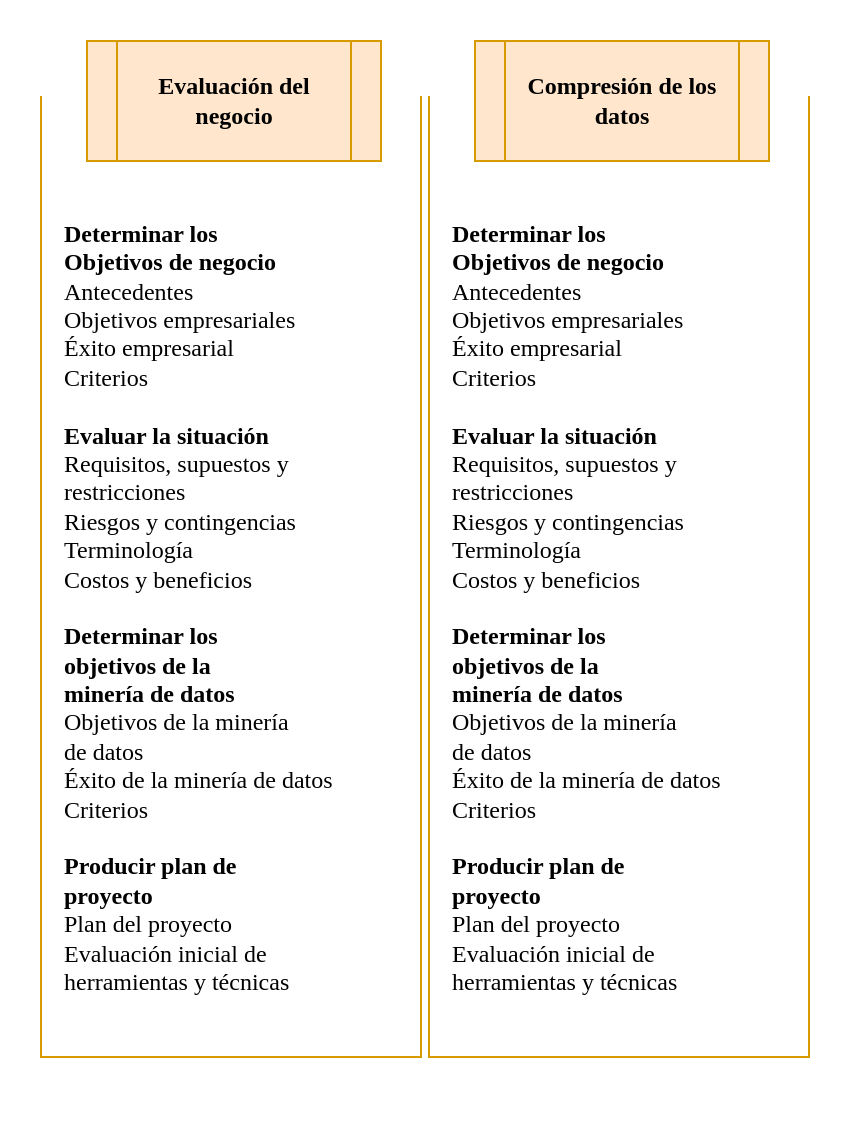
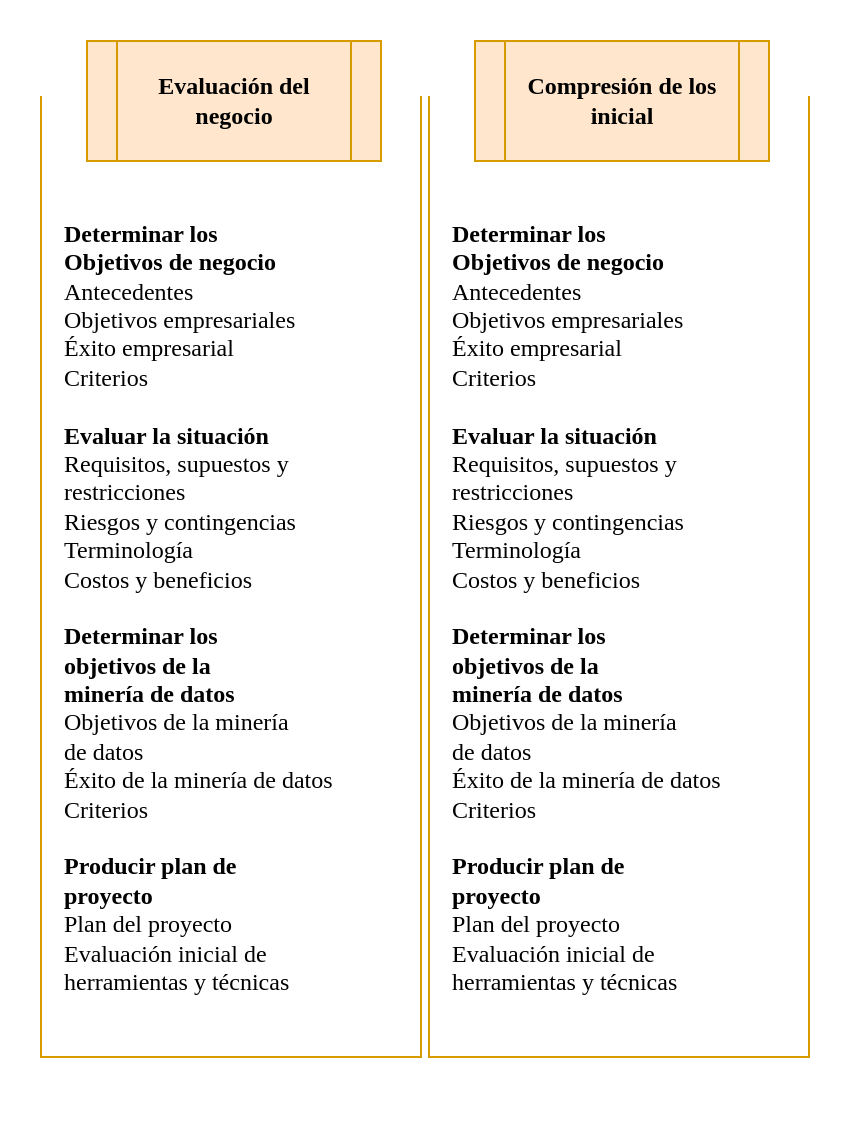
node "Compresión de los datos": label "Compresión de los datos" -> "Compresión de los inicial"
